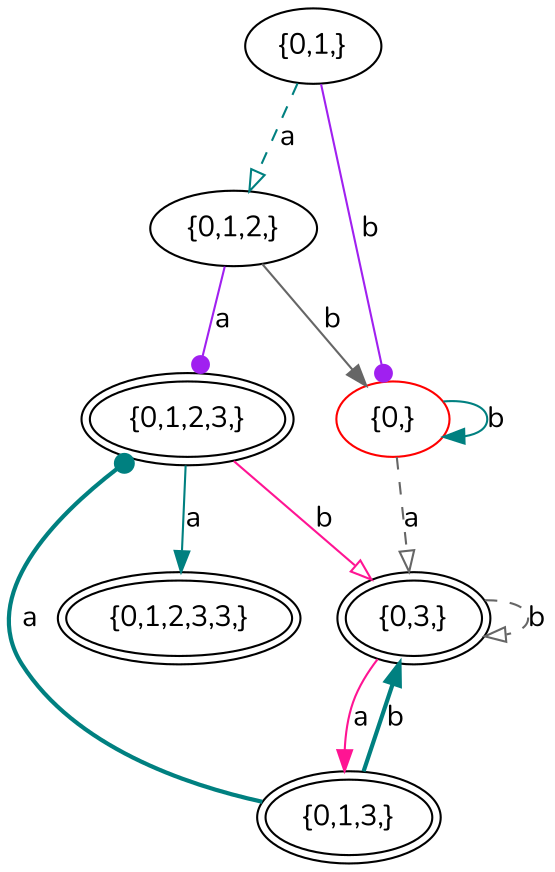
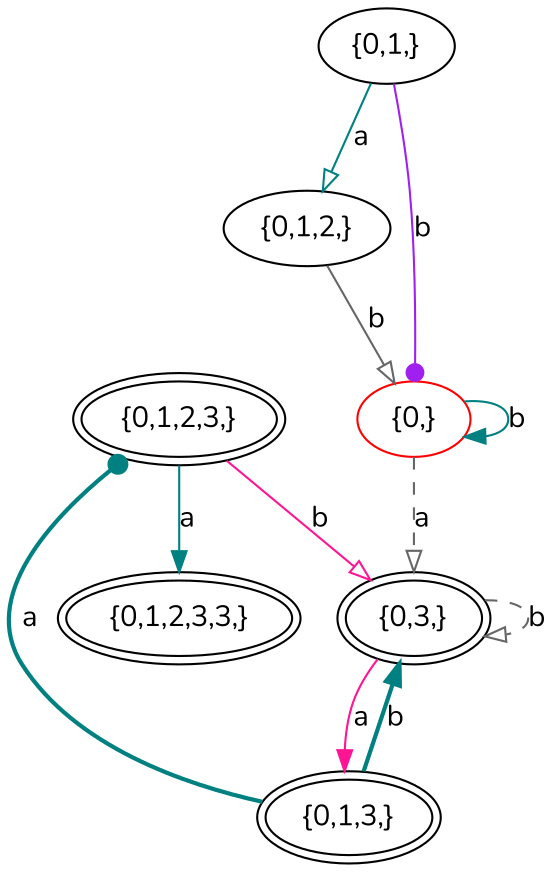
edge "{0,1,}" -> "{0,1,2,}": style dashed -> solid
edge "{0,1,2,}" -> "{0,1,2,3,}": removed, label "a"
edge "{0,1,2,}" -> "{0,}": arrowhead normal -> onormal
